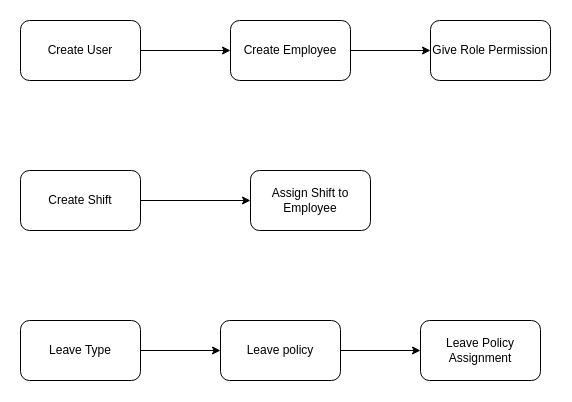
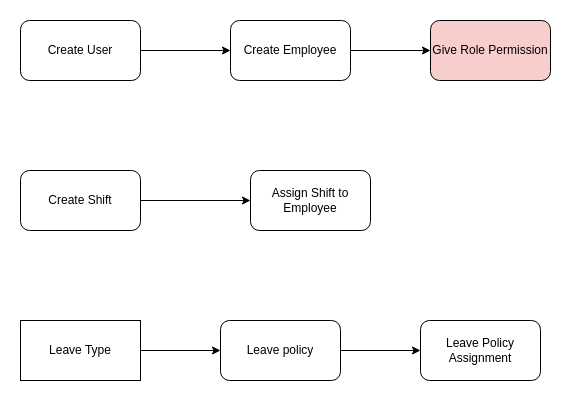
node "Give Role Permission": fillcolor #ffffff -> #f8cecc
node "Leave Type": shape rounded rectangle -> rectangle
